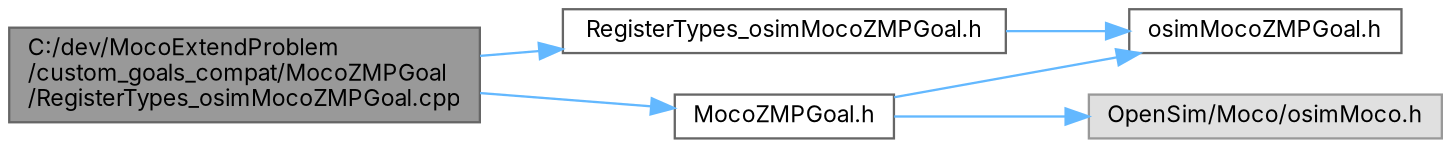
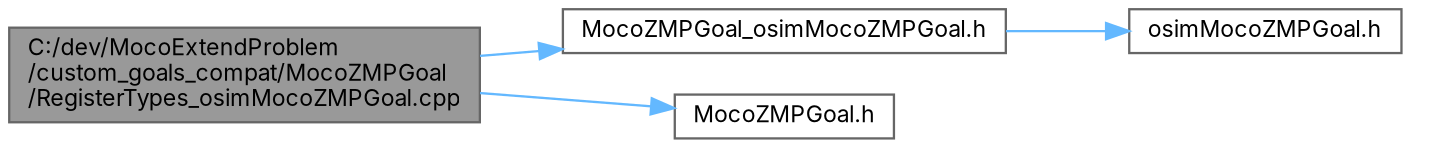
node "RegisterTypes_osimMocoZMPGoal.h": label "RegisterTypes_osimMocoZMPGoal.h" -> "MocoZMPGoal_osimMocoZMPGoal.h"
edge "MocoZMPGoal.h" -> "osimMocoZMPGoal.h": removed
node "OpenSim/Moco/osimMoco.h": removed
